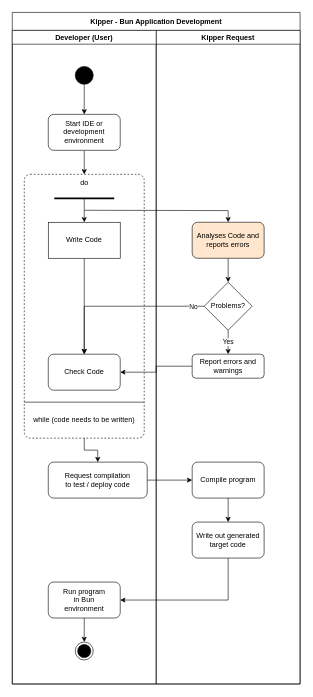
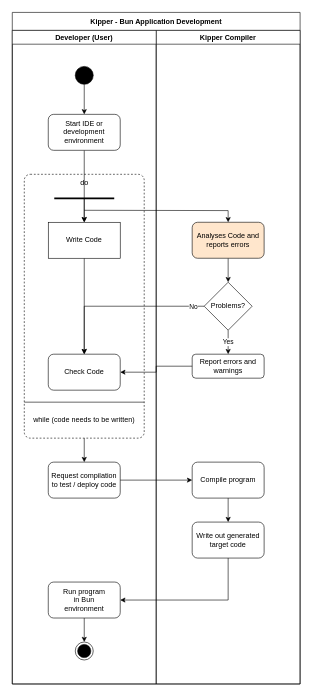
node "Kipper Request": label "Kipper Request" -> "Kipper Compiler"
edge "Start IDE or development environment" -> "do": now "Start IDE or development environment" -> "Write Code"
node "Request compilation to test / deploy code": size 99x36 -> 72x36
